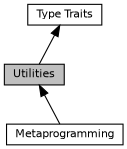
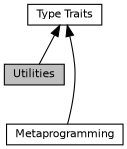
edge "Metaprogramming" -> "Utilities": now "Metaprogramming" -> "Type Traits"
